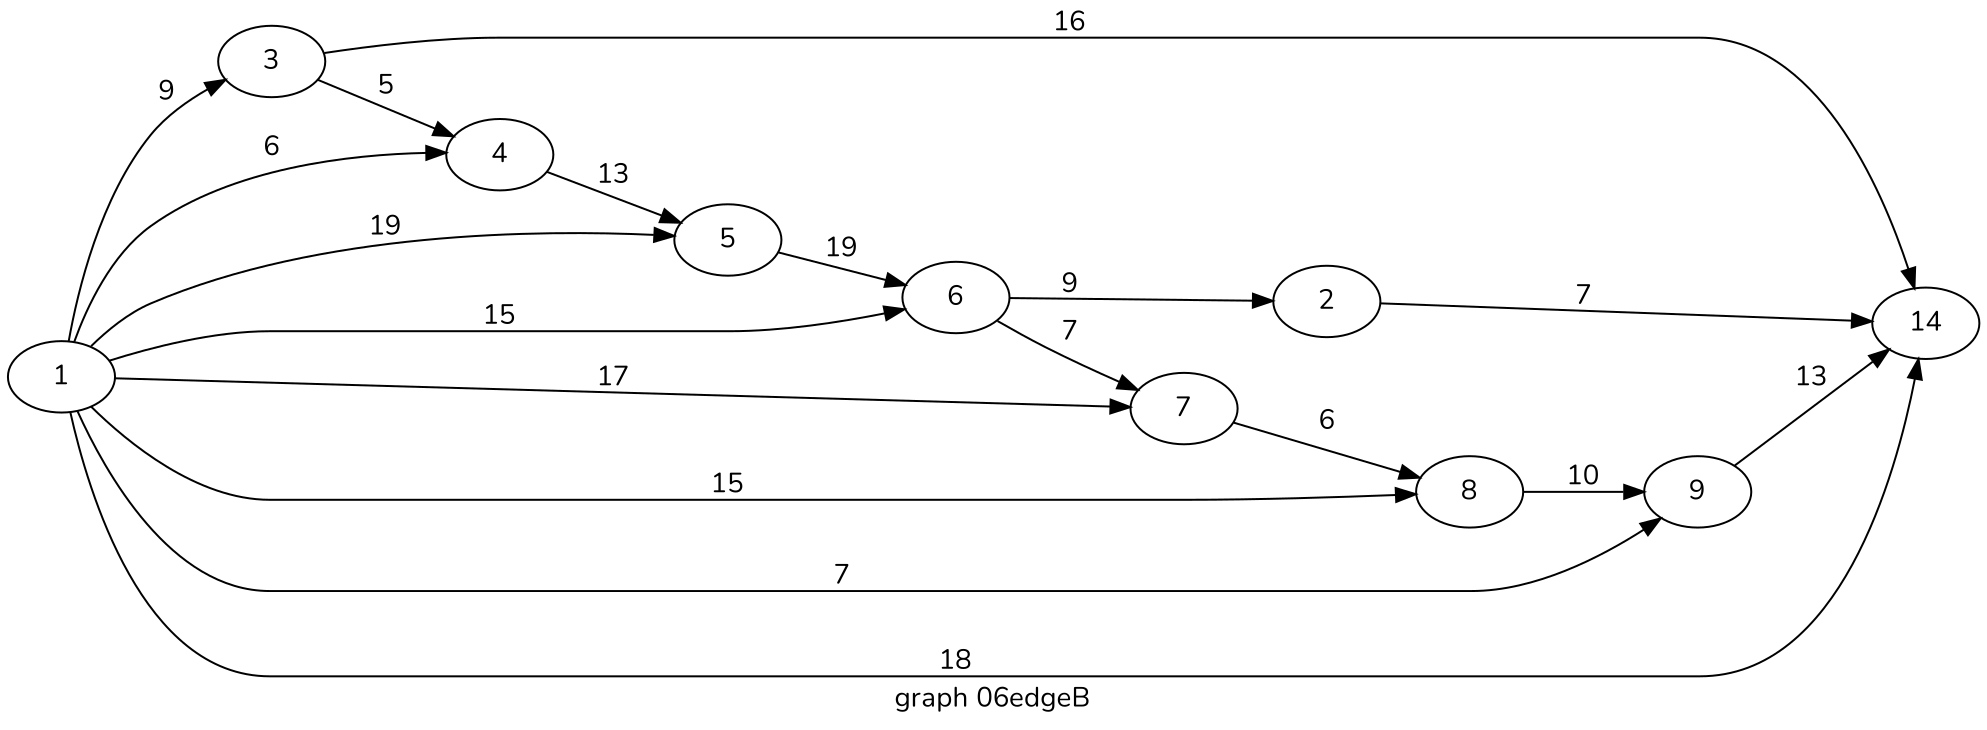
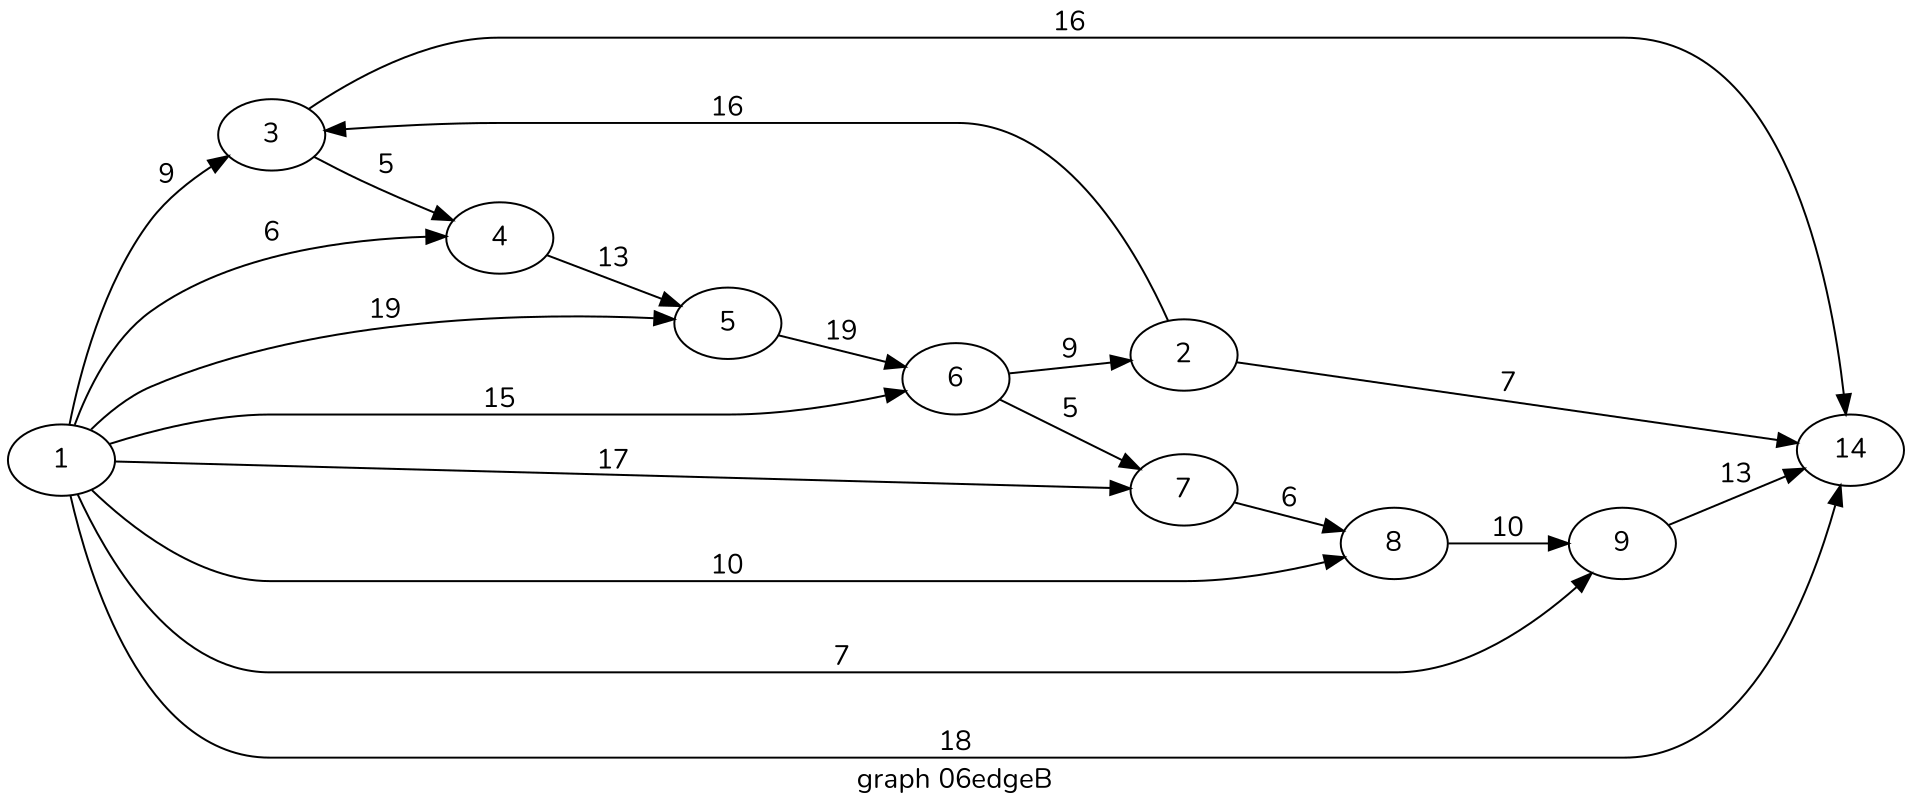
edge "2" -> "3": added, label "16"
edge "6" -> "7": label " 7 " -> " 5 "
edge "1" -> "8": label " 15 " -> " 10 "
